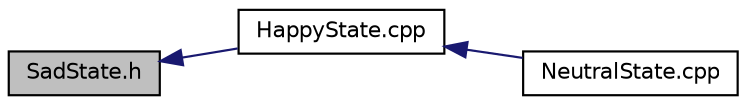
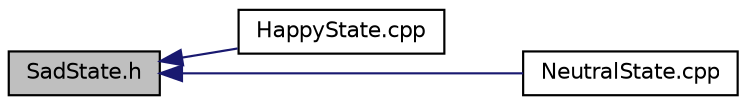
edge "NeutralState.cpp" -> "HappyState.cpp": now "NeutralState.cpp" -> "SadState.h"
